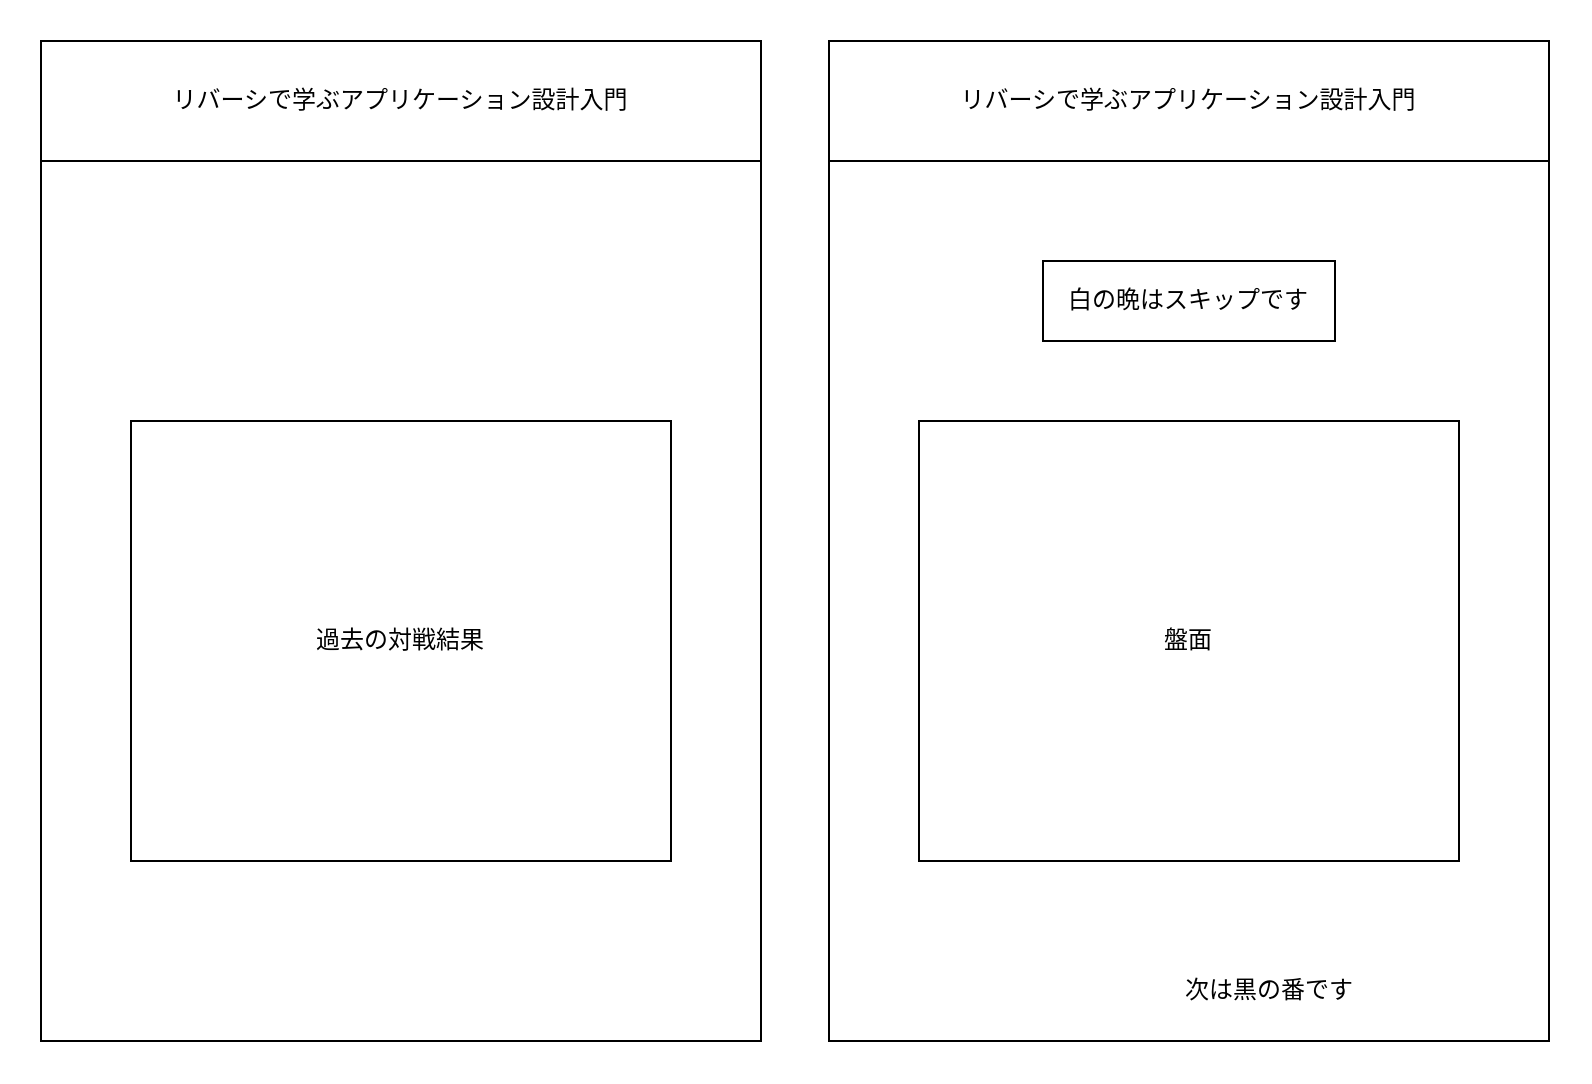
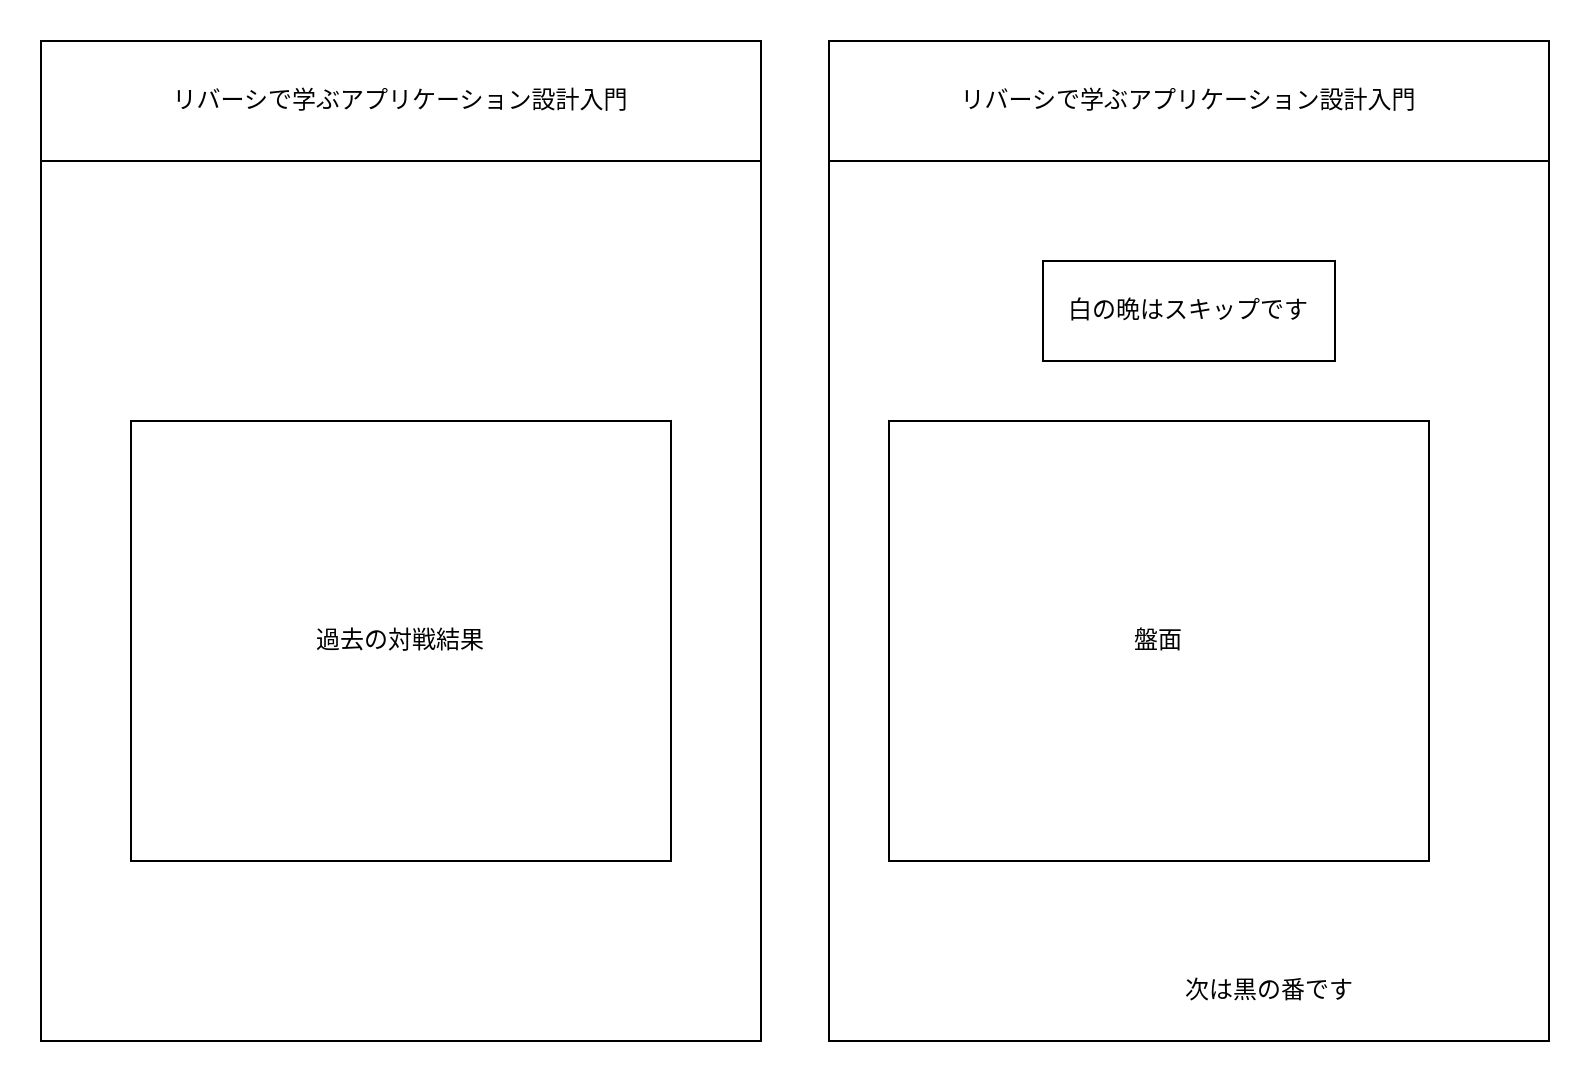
node "白の晩はスキップです": size 292x80 -> 292x100
node "盤面": moved (1189, 641) -> (1159, 641)
